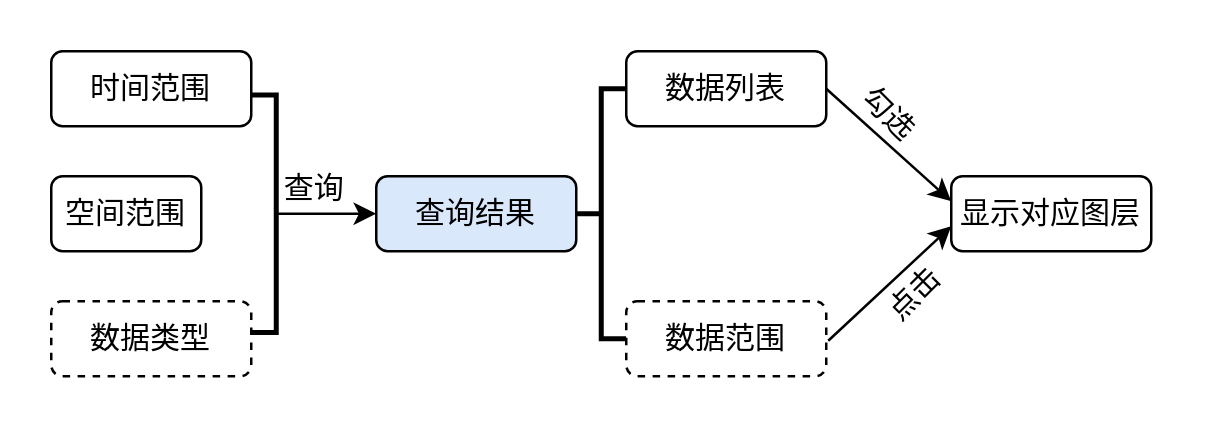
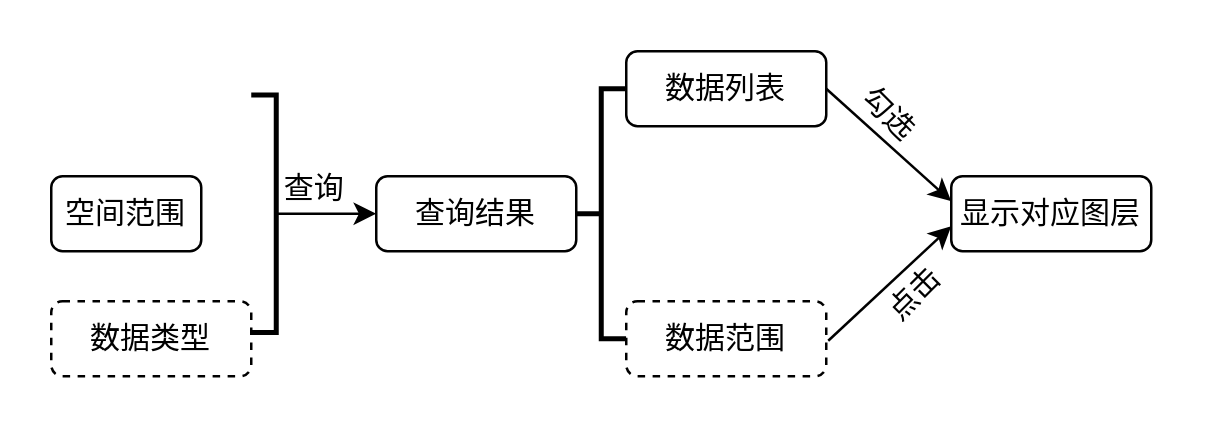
node "时间范围": removed
node "查询结果": fillcolor #dae8fc -> #ffffff
